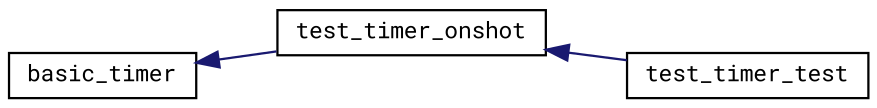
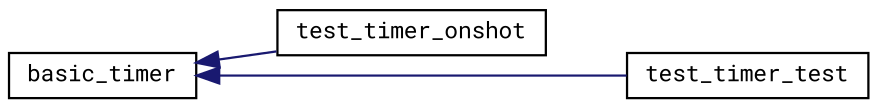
edge "test_timer_test" -> "test_timer_onshot": now "test_timer_test" -> "basic_timer"
